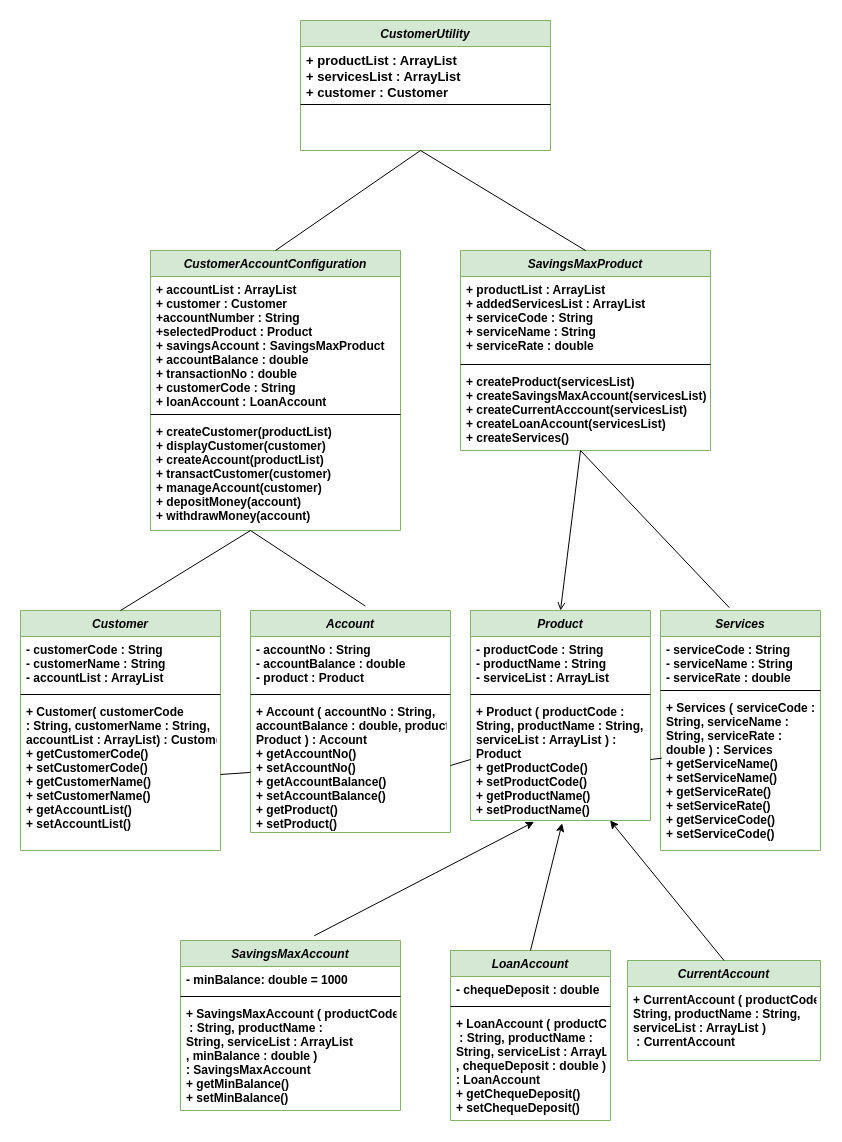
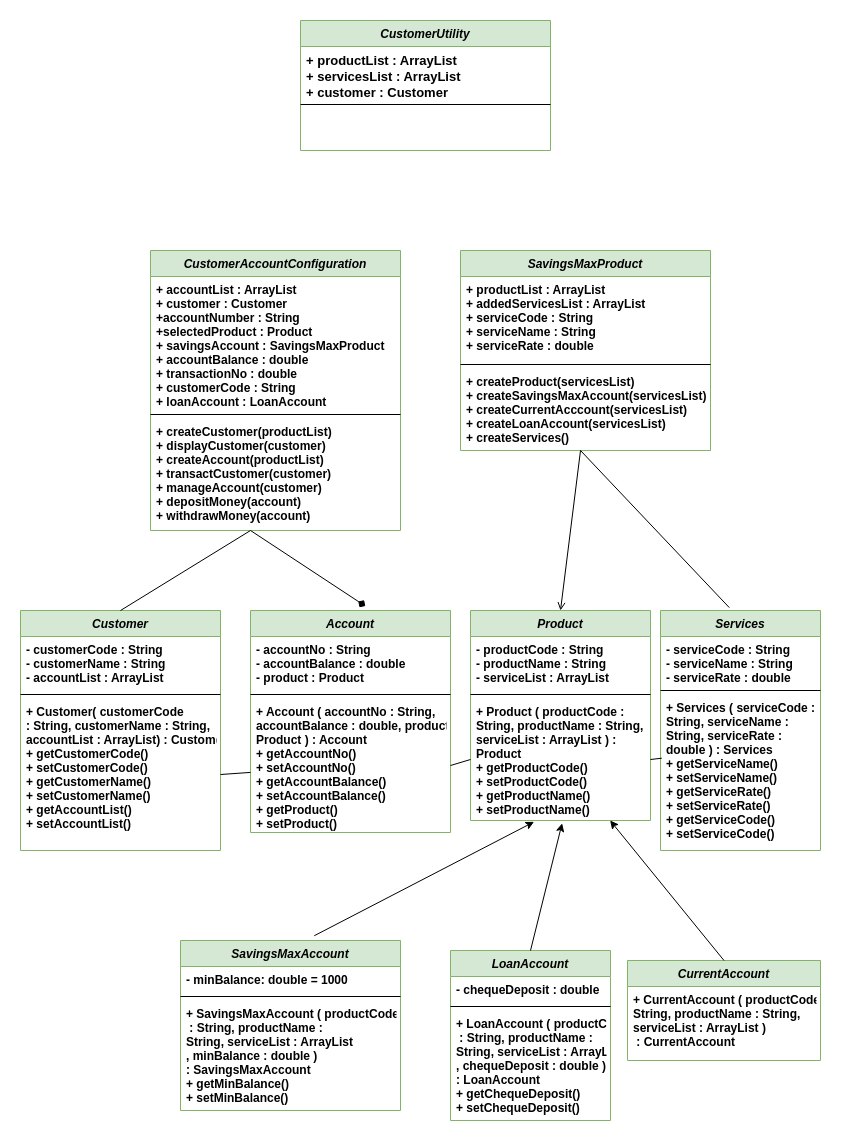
edge "SavingsMaxProduct" -- "CustomerAccountConfiguration": removed
edge "Account" -- "Customer": arrowhead none -> diamond
